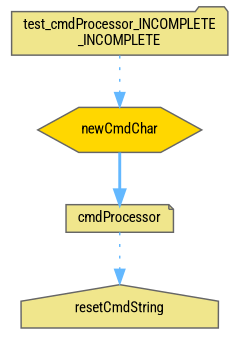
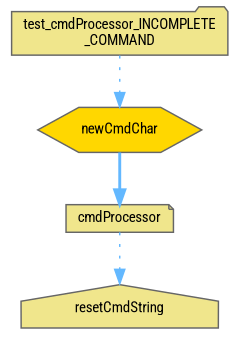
node "test_cmdProcessor_INCOMPLETE _INCOMPLETE": label "test_cmdProcessor_INCOMPLETE _INCOMPLETE" -> "test_cmdProcessor_INCOMPLETE _COMMAND"
